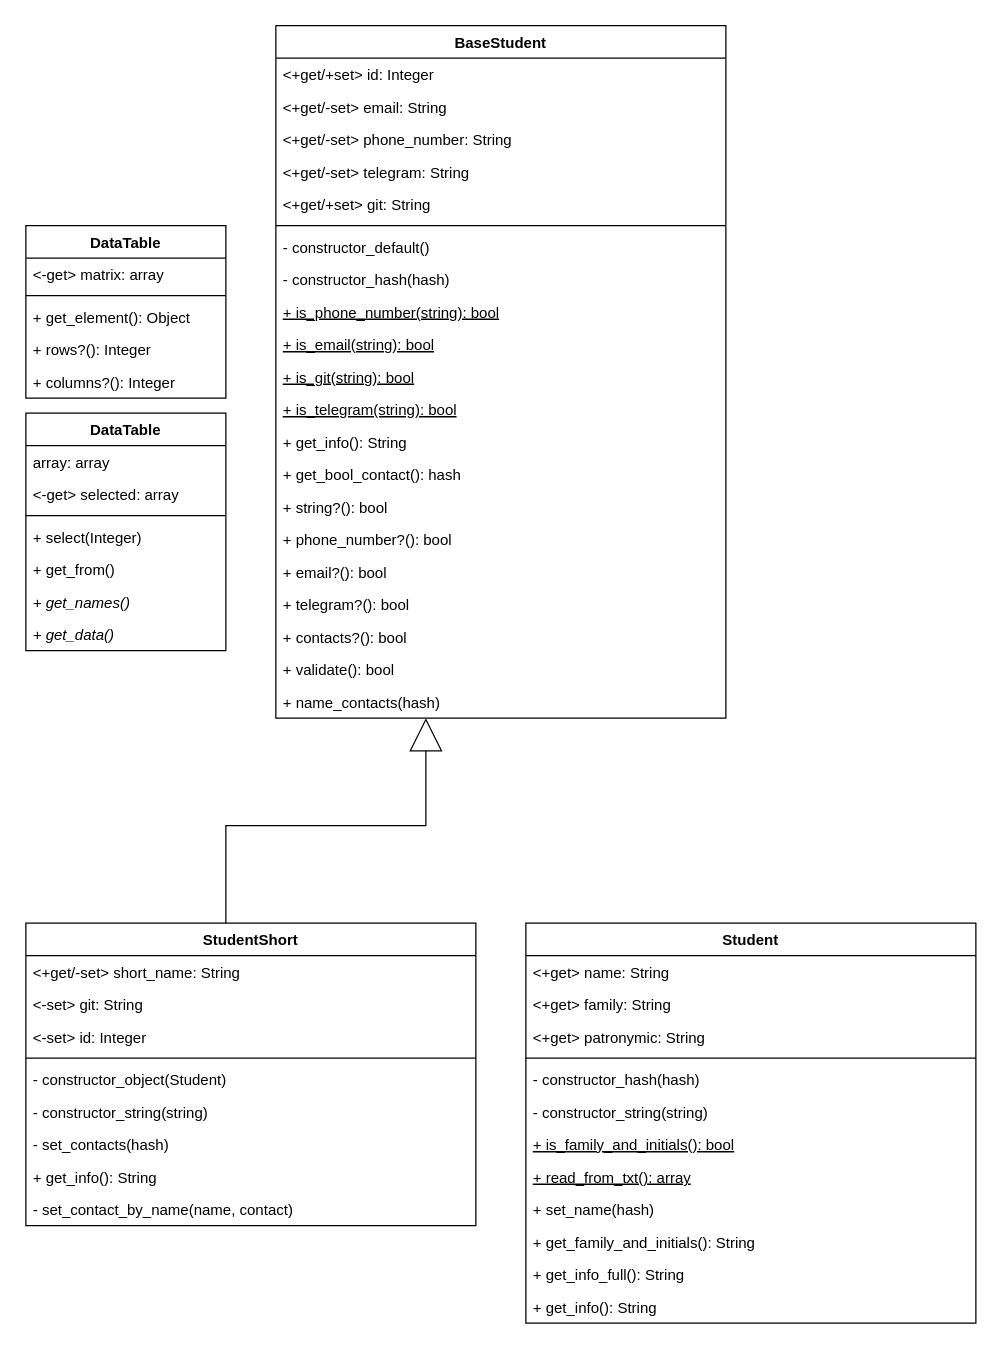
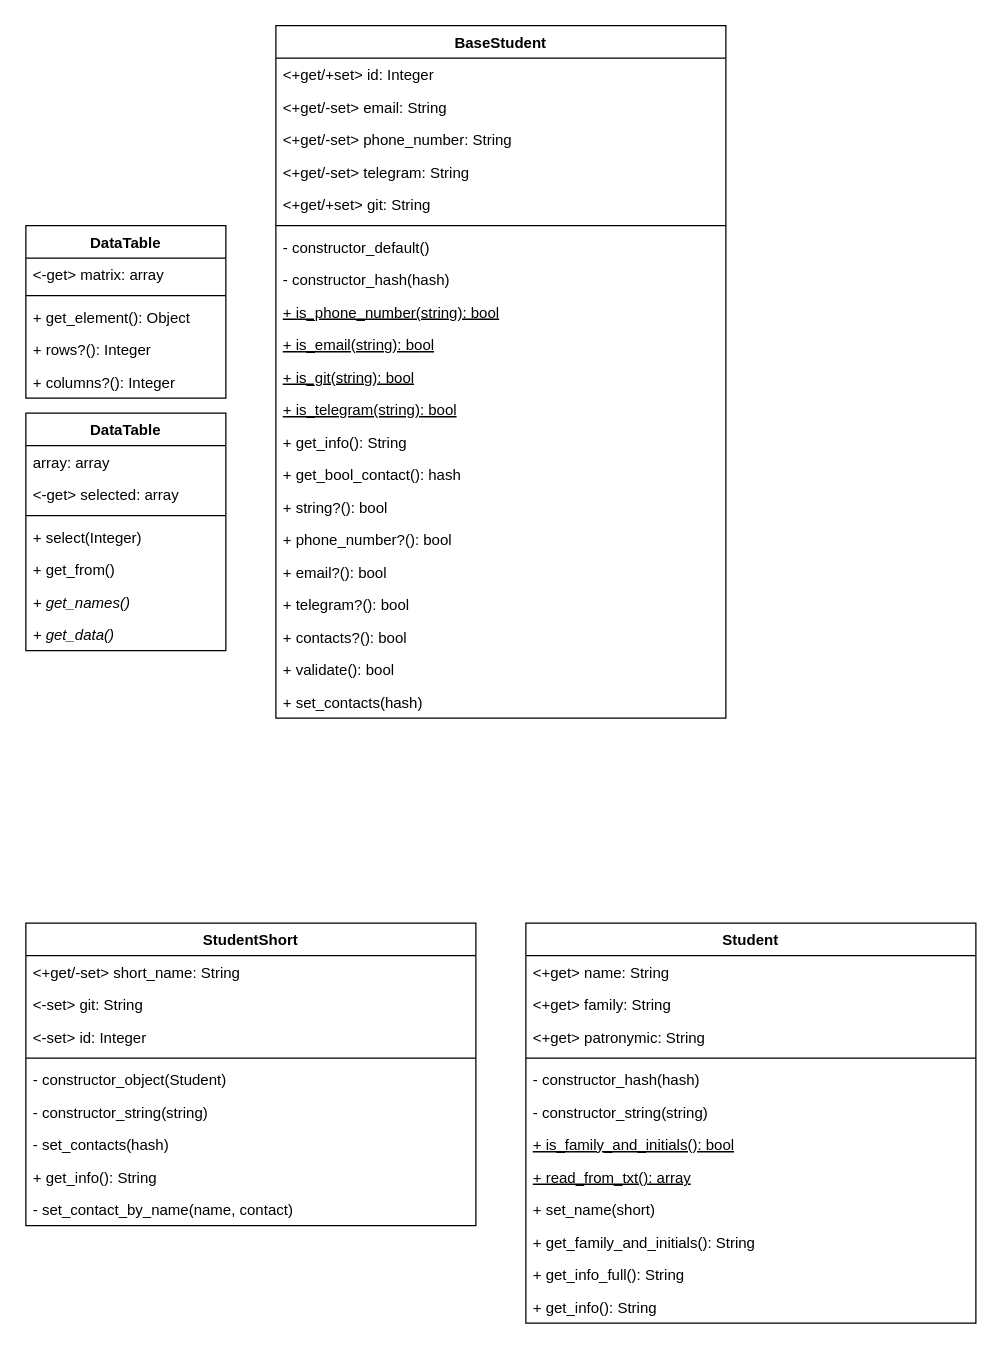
node "+ name_contacts(hash)": label "+ name_contacts(hash)" -> "+ set_contacts(hash)"
edge "StudentShort" -> "BaseStudent": removed
node "+ set_name(hash)": label "+ set_name(hash)" -> "+ set_name(short)"
